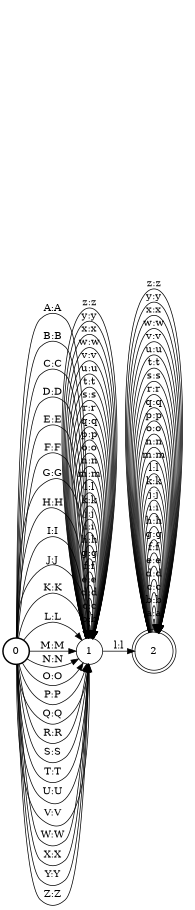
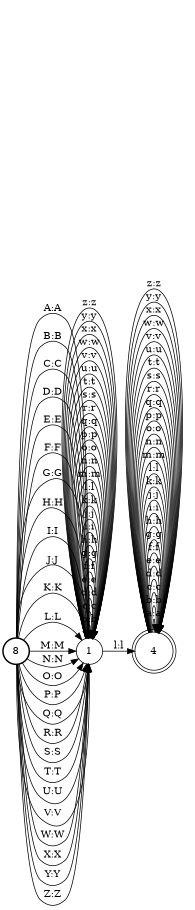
node "0": label "0" -> "8"
node "2": label "2" -> "4"
